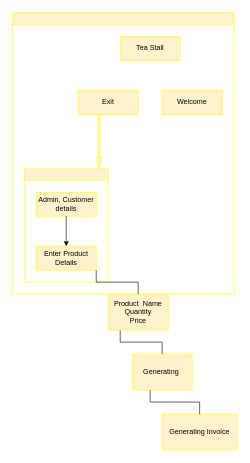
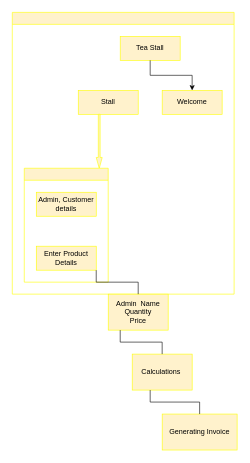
edge "Tea Stall" -> "Welcome": added
node "Exit": label "Exit" -> "Stall"
edge "Admin, Customer details" -> "Enter Product Details": removed
node "Product Name Quantity Price": label "Product Name Quantity Price" -> "Admin Name Quantity Price"
node "Generating": label "Generating" -> "Calculations"
